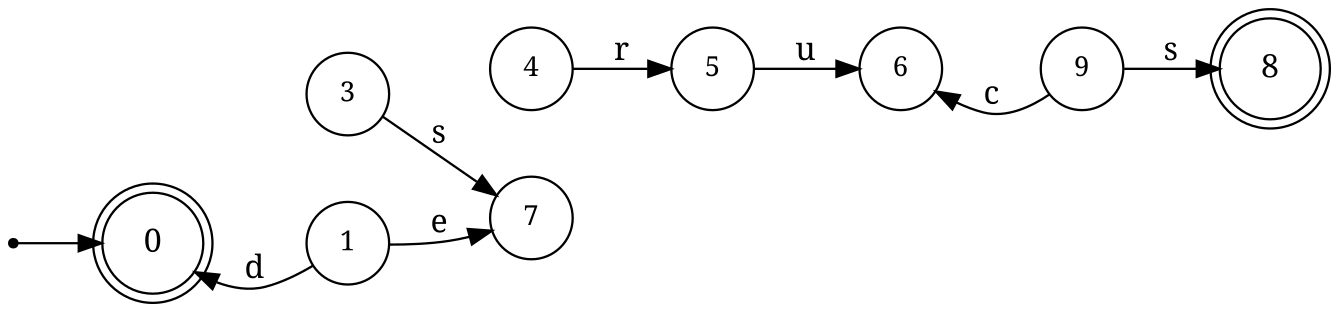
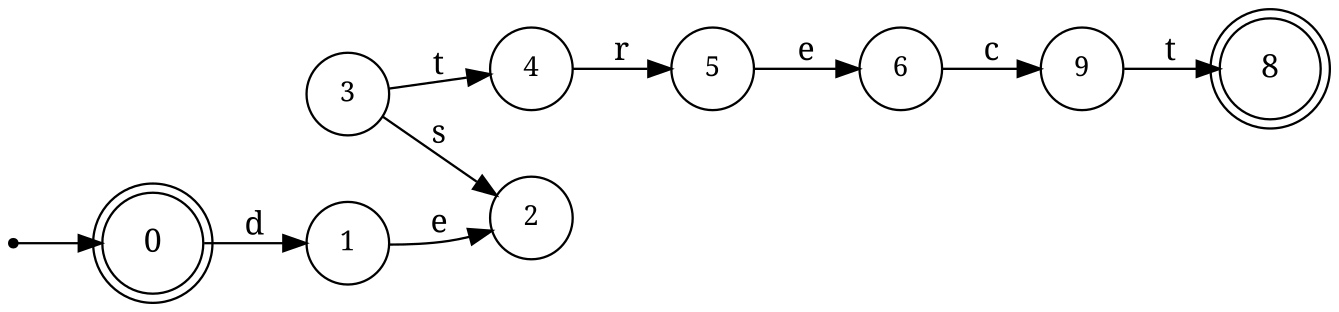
edge "5" -> "6": label "u" -> "e"
edge "9" -> "8": label "s" -> "t"
edge "3" -> "4": added, label "t"
edge "9" -> "6": reversed
node "7": label "7" -> "2"
edge "1" -> "0": reversed
